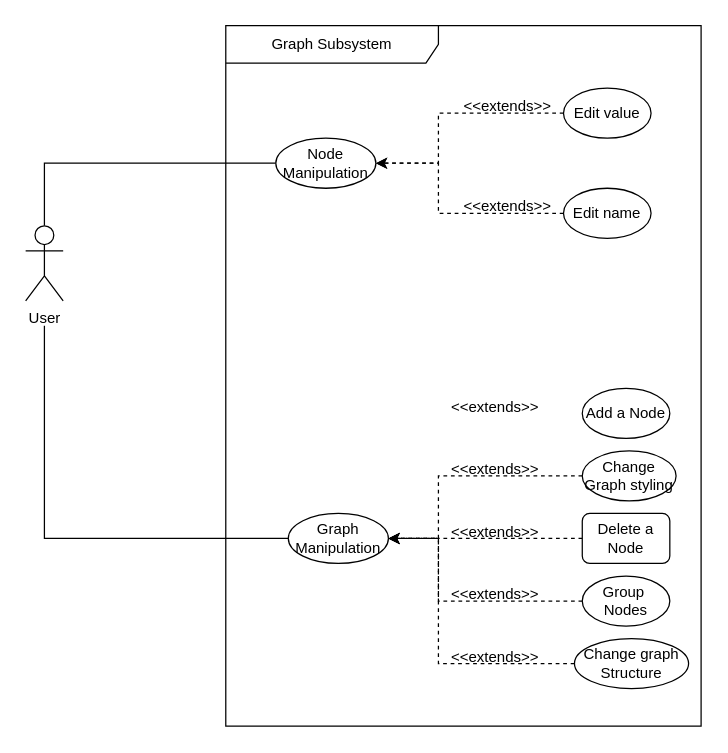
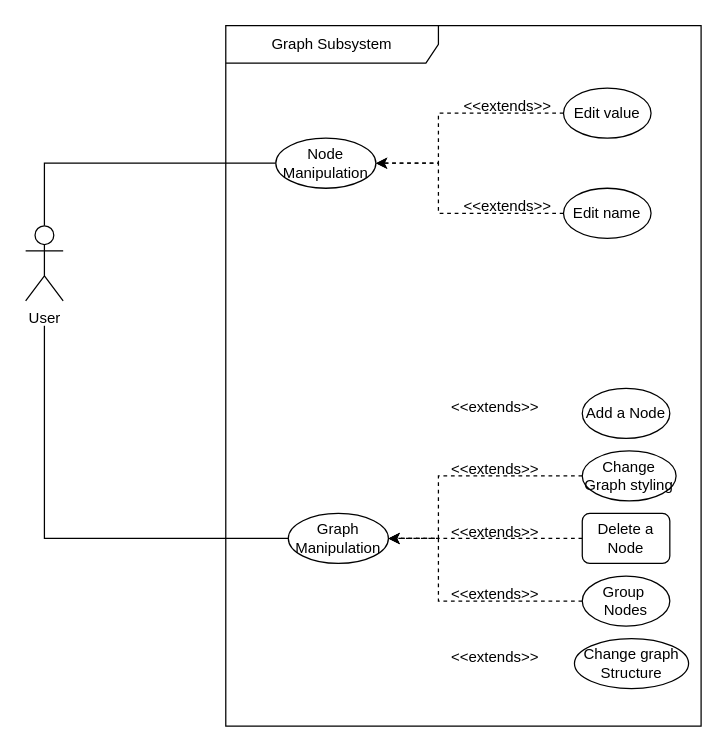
edge "Change graph Structure" -> "Graph Manipulation": removed
